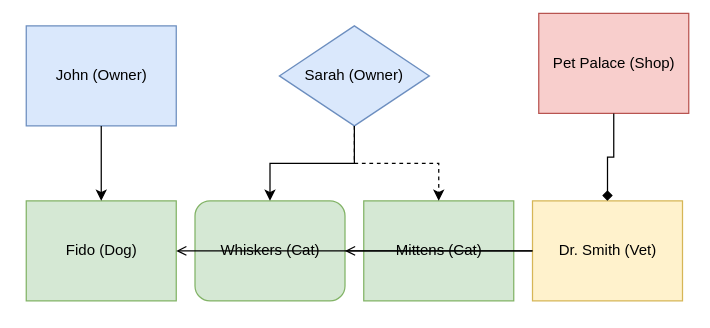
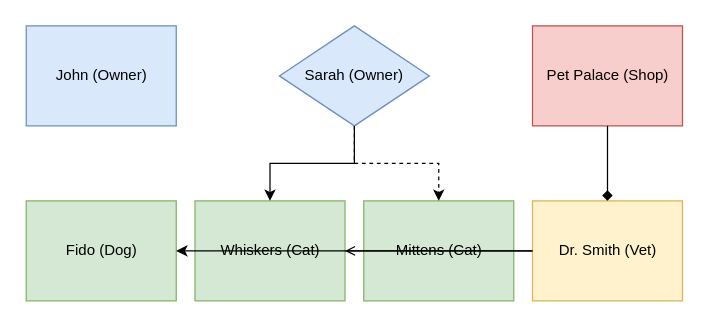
node "Pet Palace (Shop)": moved (614, 63) -> (608, 76)
edge "John (Owner)" -> "Fido (Dog)": removed
edge "Dr. Smith (Vet)" -> "Fido (Dog)": arrowhead open -> classic
node "Whiskers (Cat)": shape rounded rectangle -> rectangle
